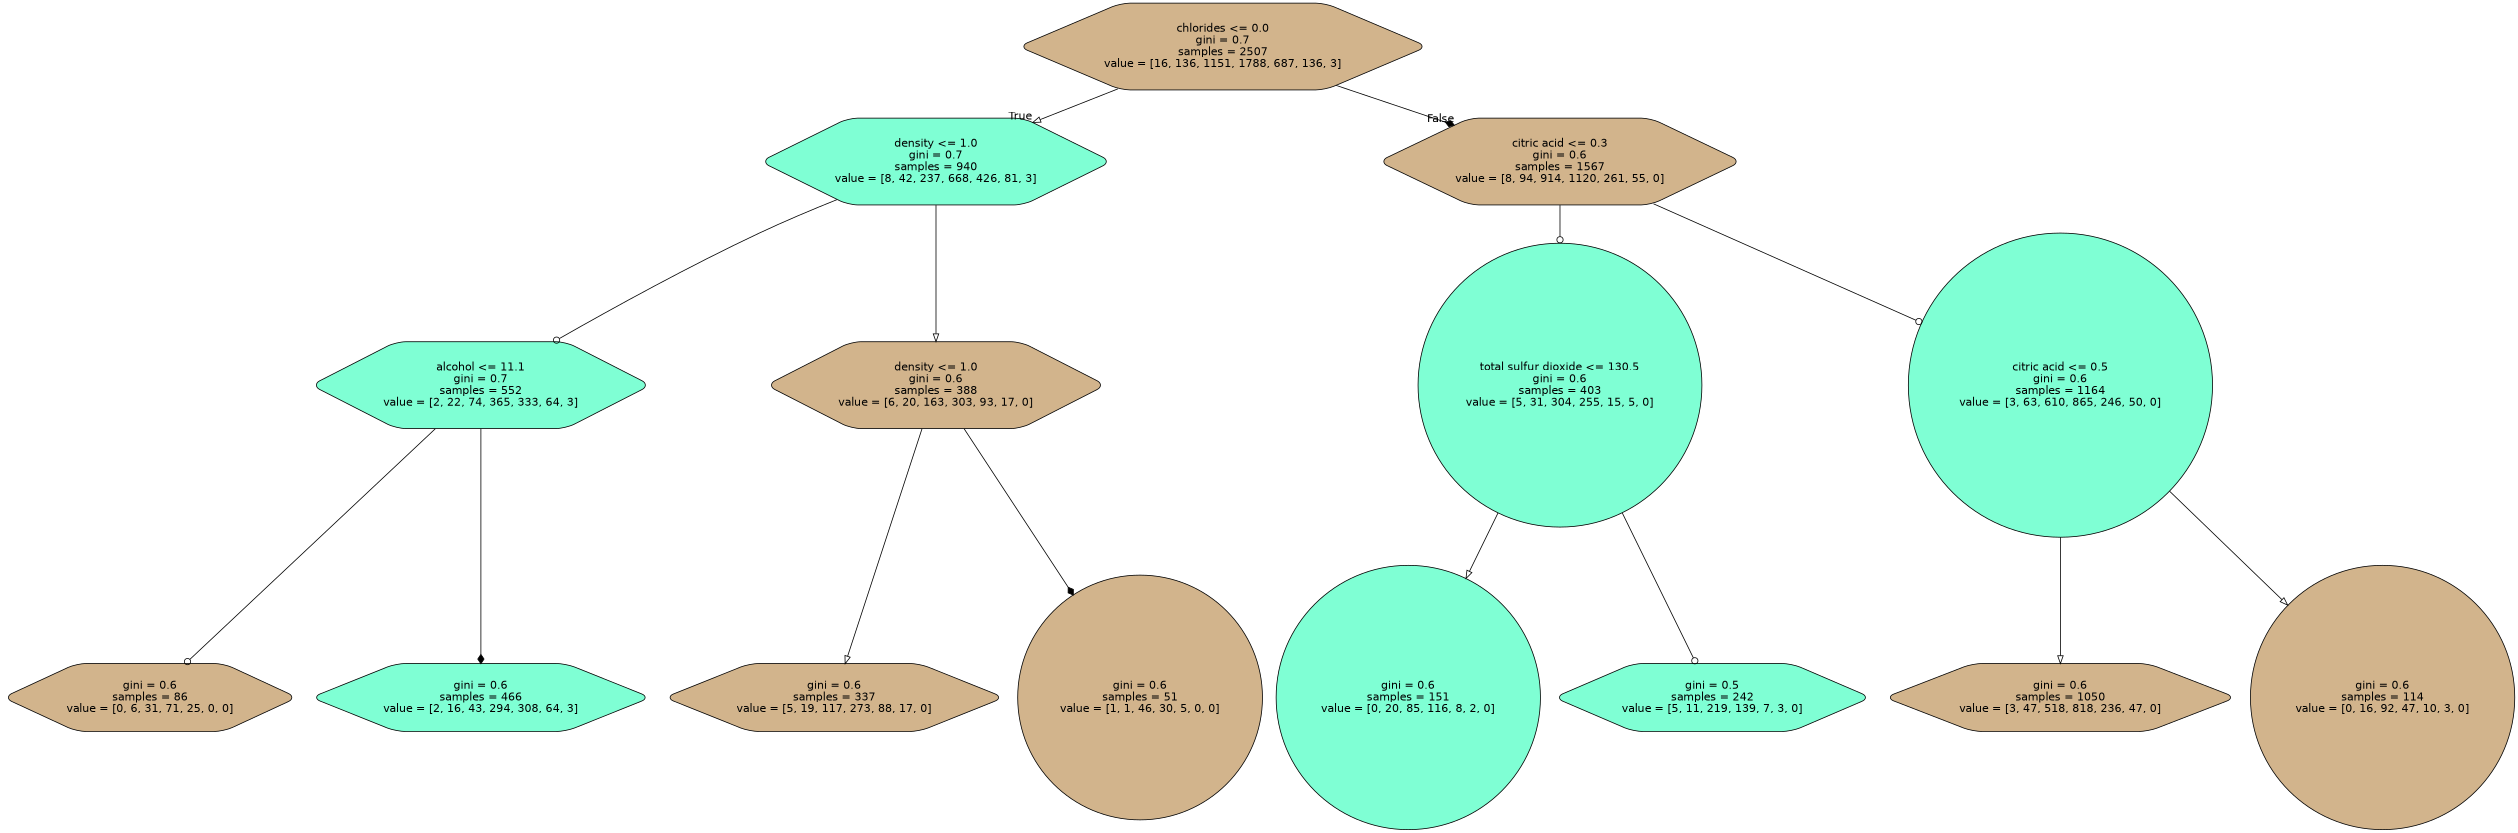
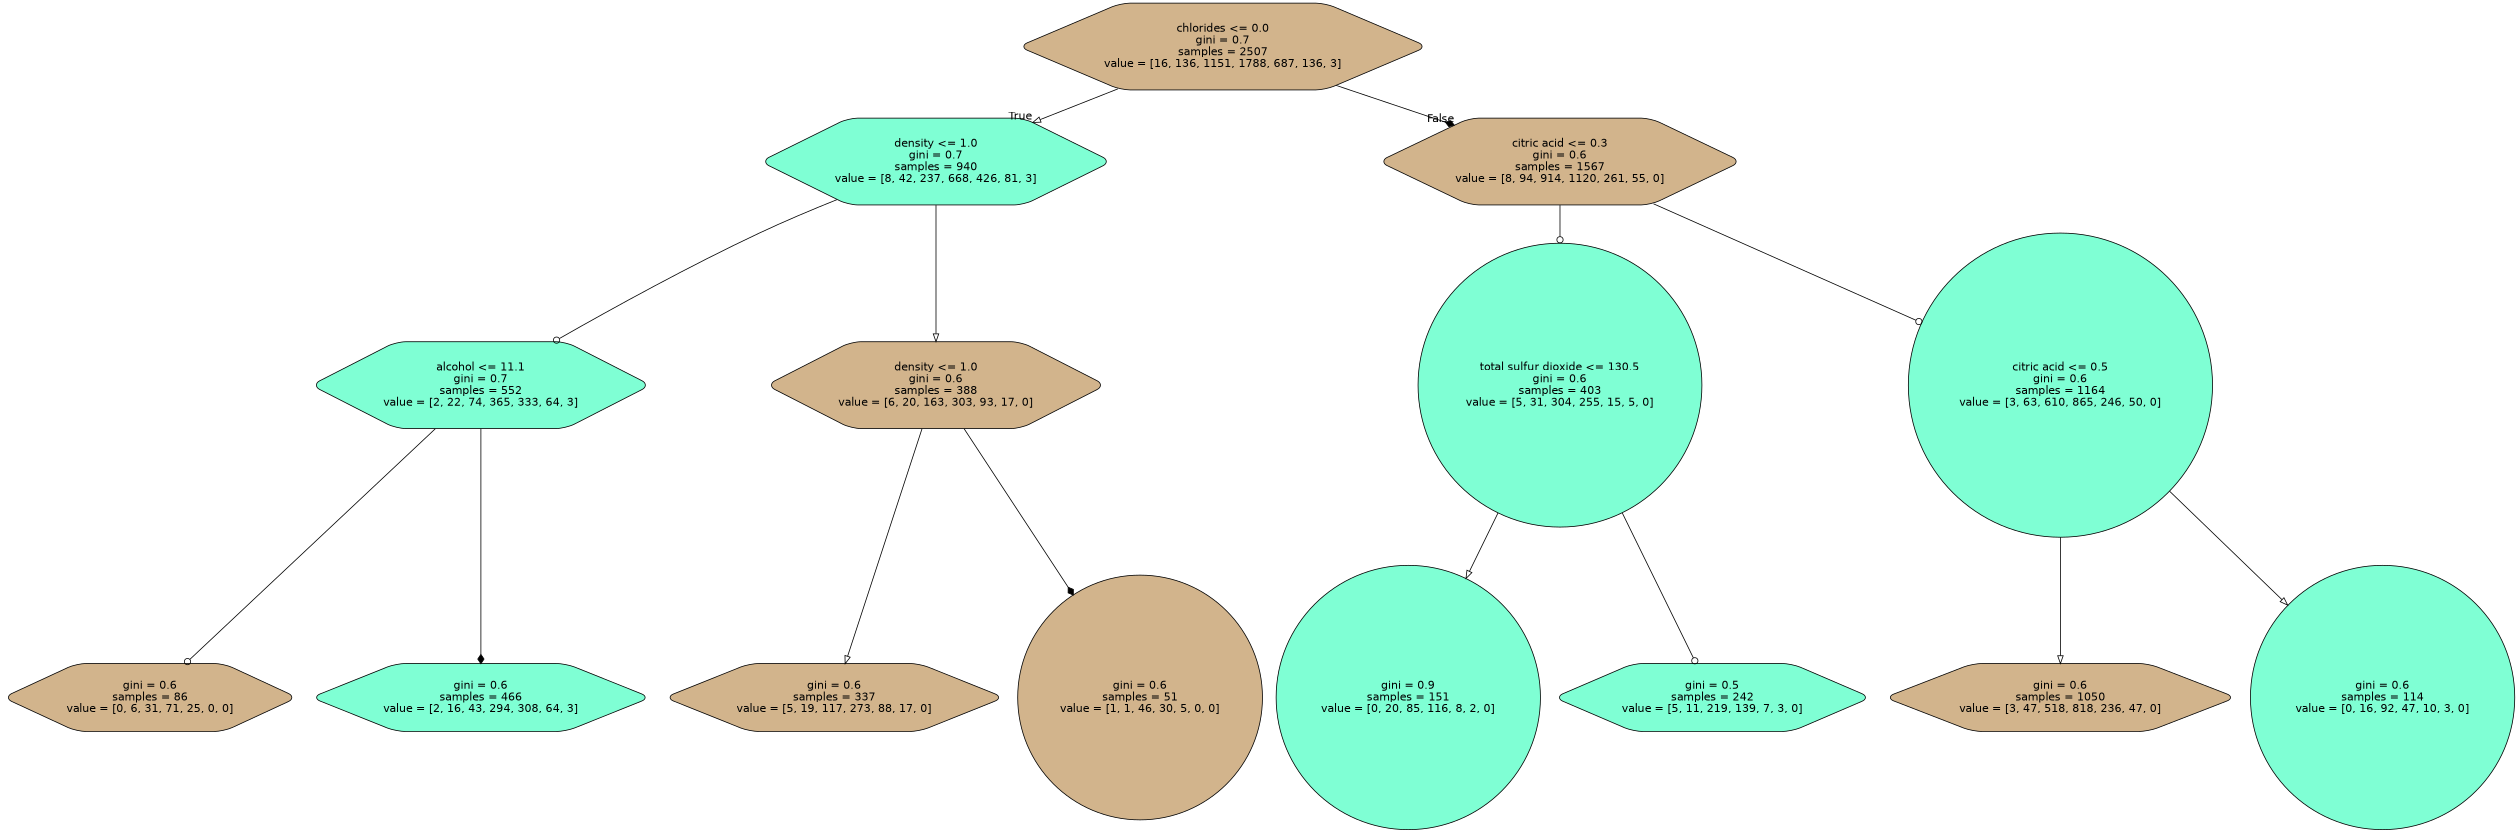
node "gini = 0.6 samples = 151 value = [0, 20, 85, 116, 8, 2, 0]": label "gini = 0.6 samples = 151 value = [0, 20, 85, 116, 8, 2, 0]" -> "gini = 0.9 samples = 151 value = [0, 20, 85, 116, 8, 2, 0]"
node "gini = 0.6 samples = 114 value = [0, 16, 92, 47, 10, 3, 0]": fillcolor tan -> aquamarine
